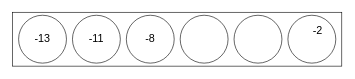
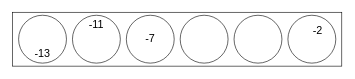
node "-13": moved (42, 39) -> (42, 54)
node "-11": moved (96, 39) -> (96, 24)
node "-8": label "-8" -> "-7"
